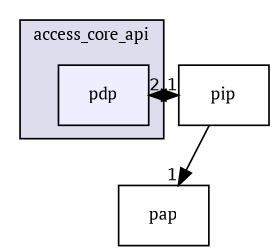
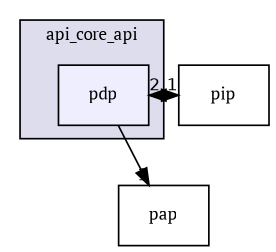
cluster "access_core_api": label "access_core_api" -> "api_core_api"
edge "pip" -> "pap": now "pdp" -> "pap"
